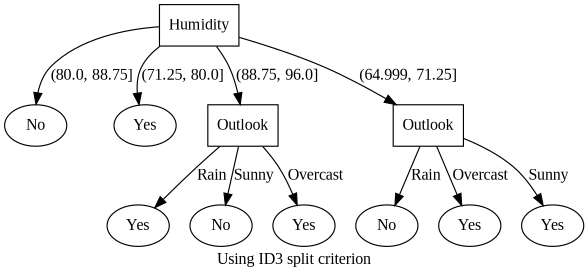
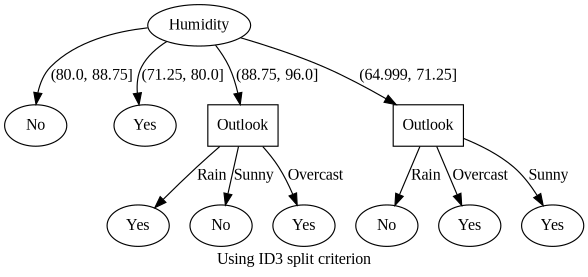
node "Humidity": shape box -> ellipse
